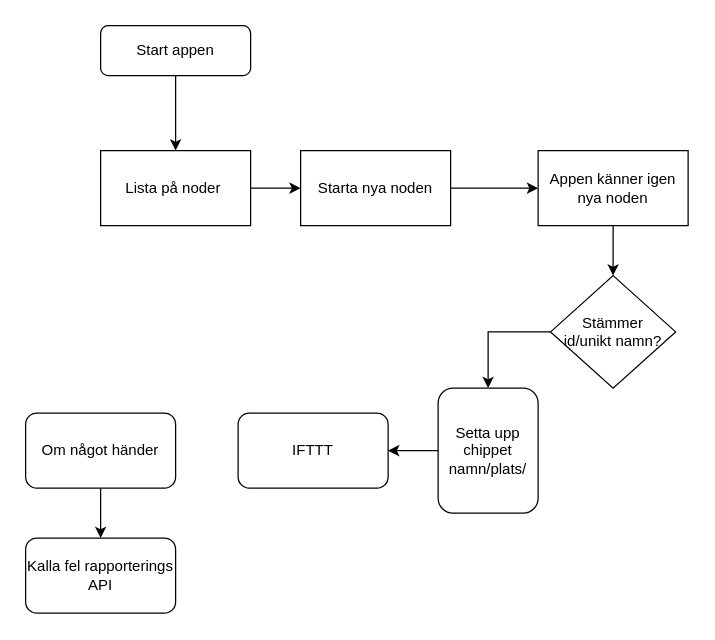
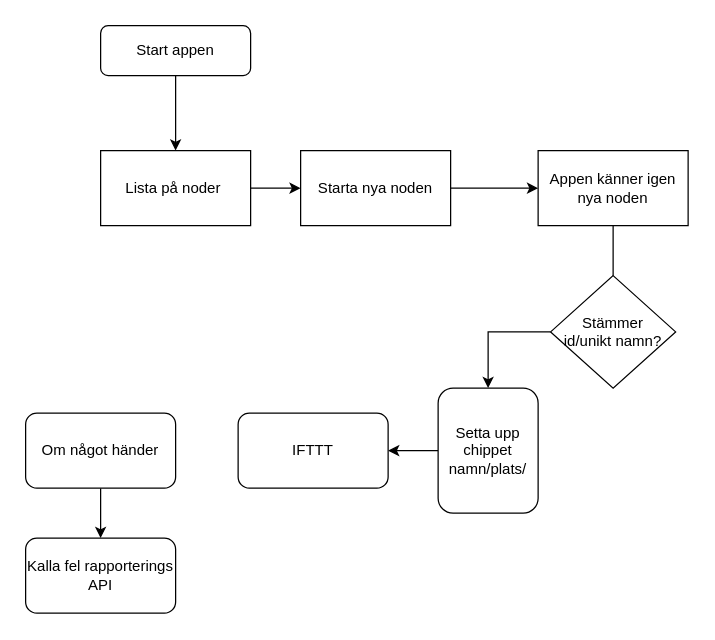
edge "Appen känner igen nya noden" -> "Stämmer id/unikt namn?": arrowhead classic -> none
